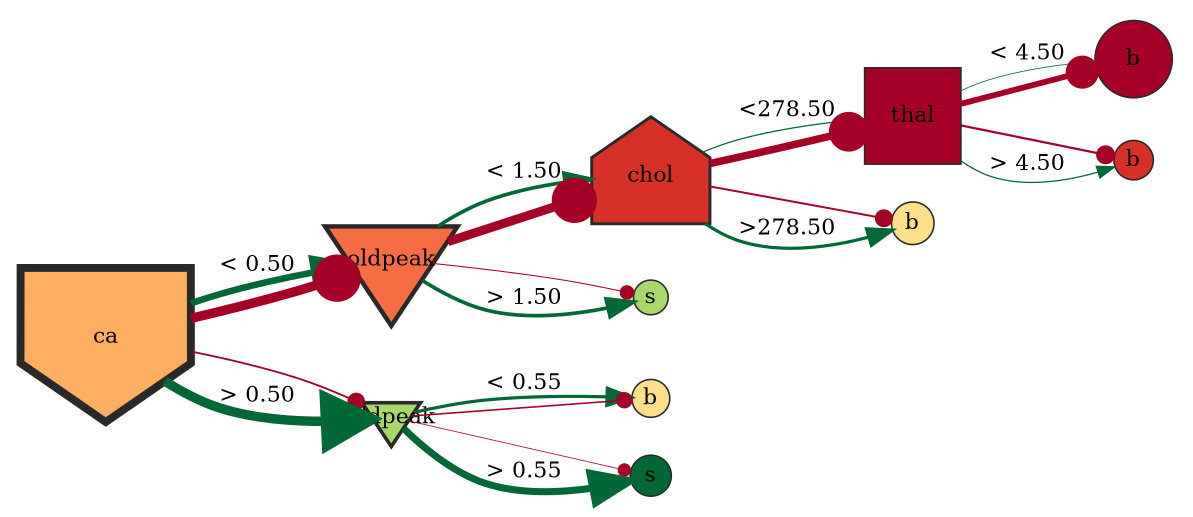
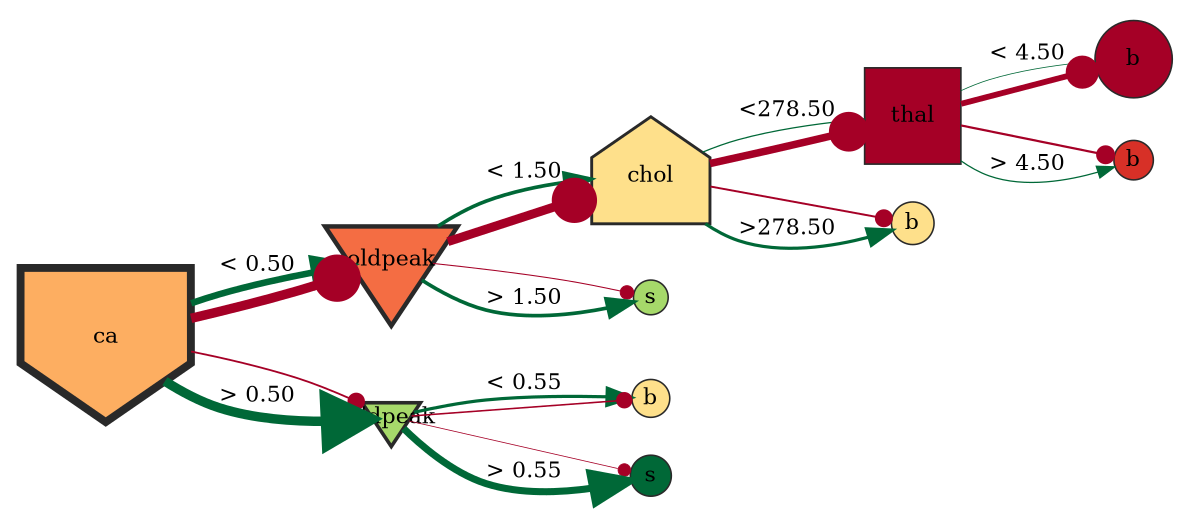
node "chol": fillcolor #d73027 -> #fee08b
